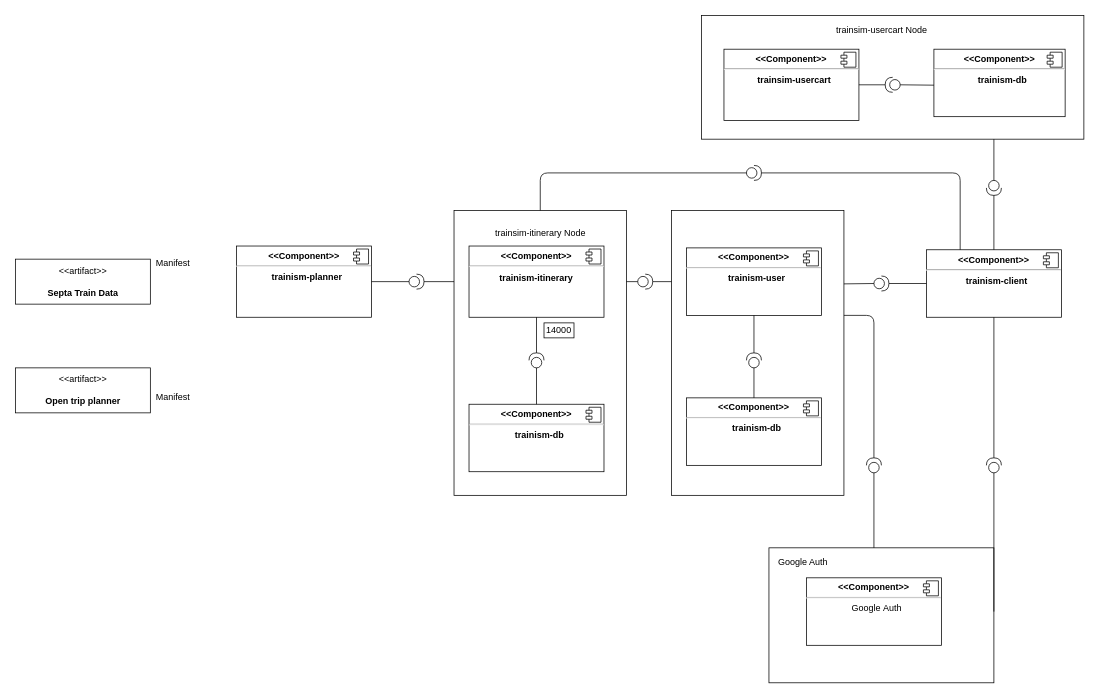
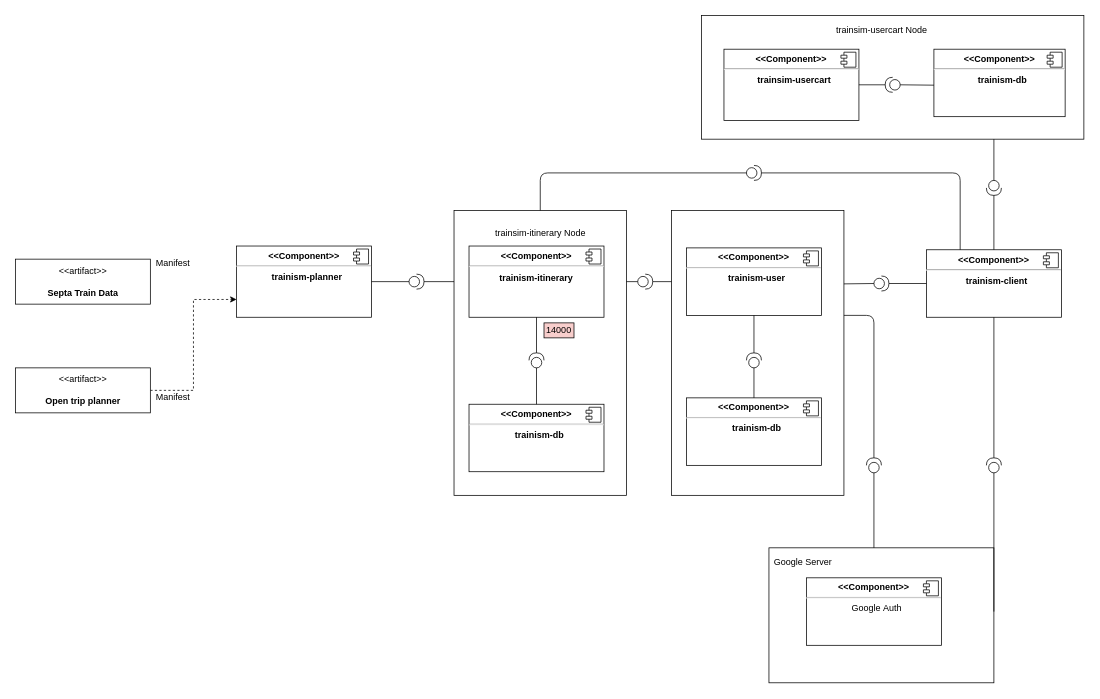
node "14000": fillcolor #ffffff -> #f8cecc
edge "<<artifact>> Open trip planner" -> "<<Component>> trainism-planner": added
node "Google Auth": label "Google Auth" -> "Google Server"
